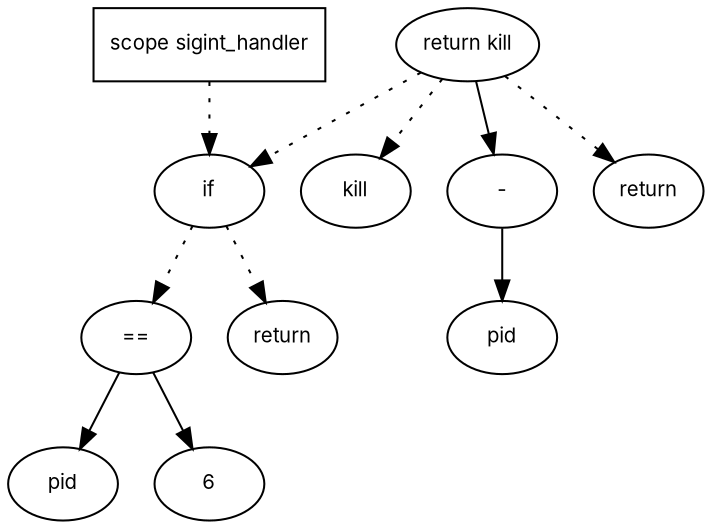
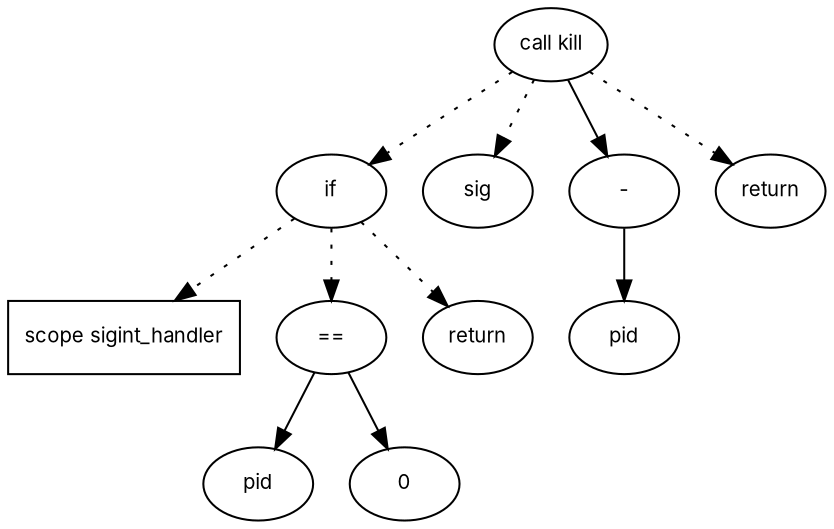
node "return kill": label "return kill" -> "call kill"
edge "scope sigint_handler" -> "if": reversed
node "kill": label "kill" -> "sig"
node "6": label "6" -> "0"
